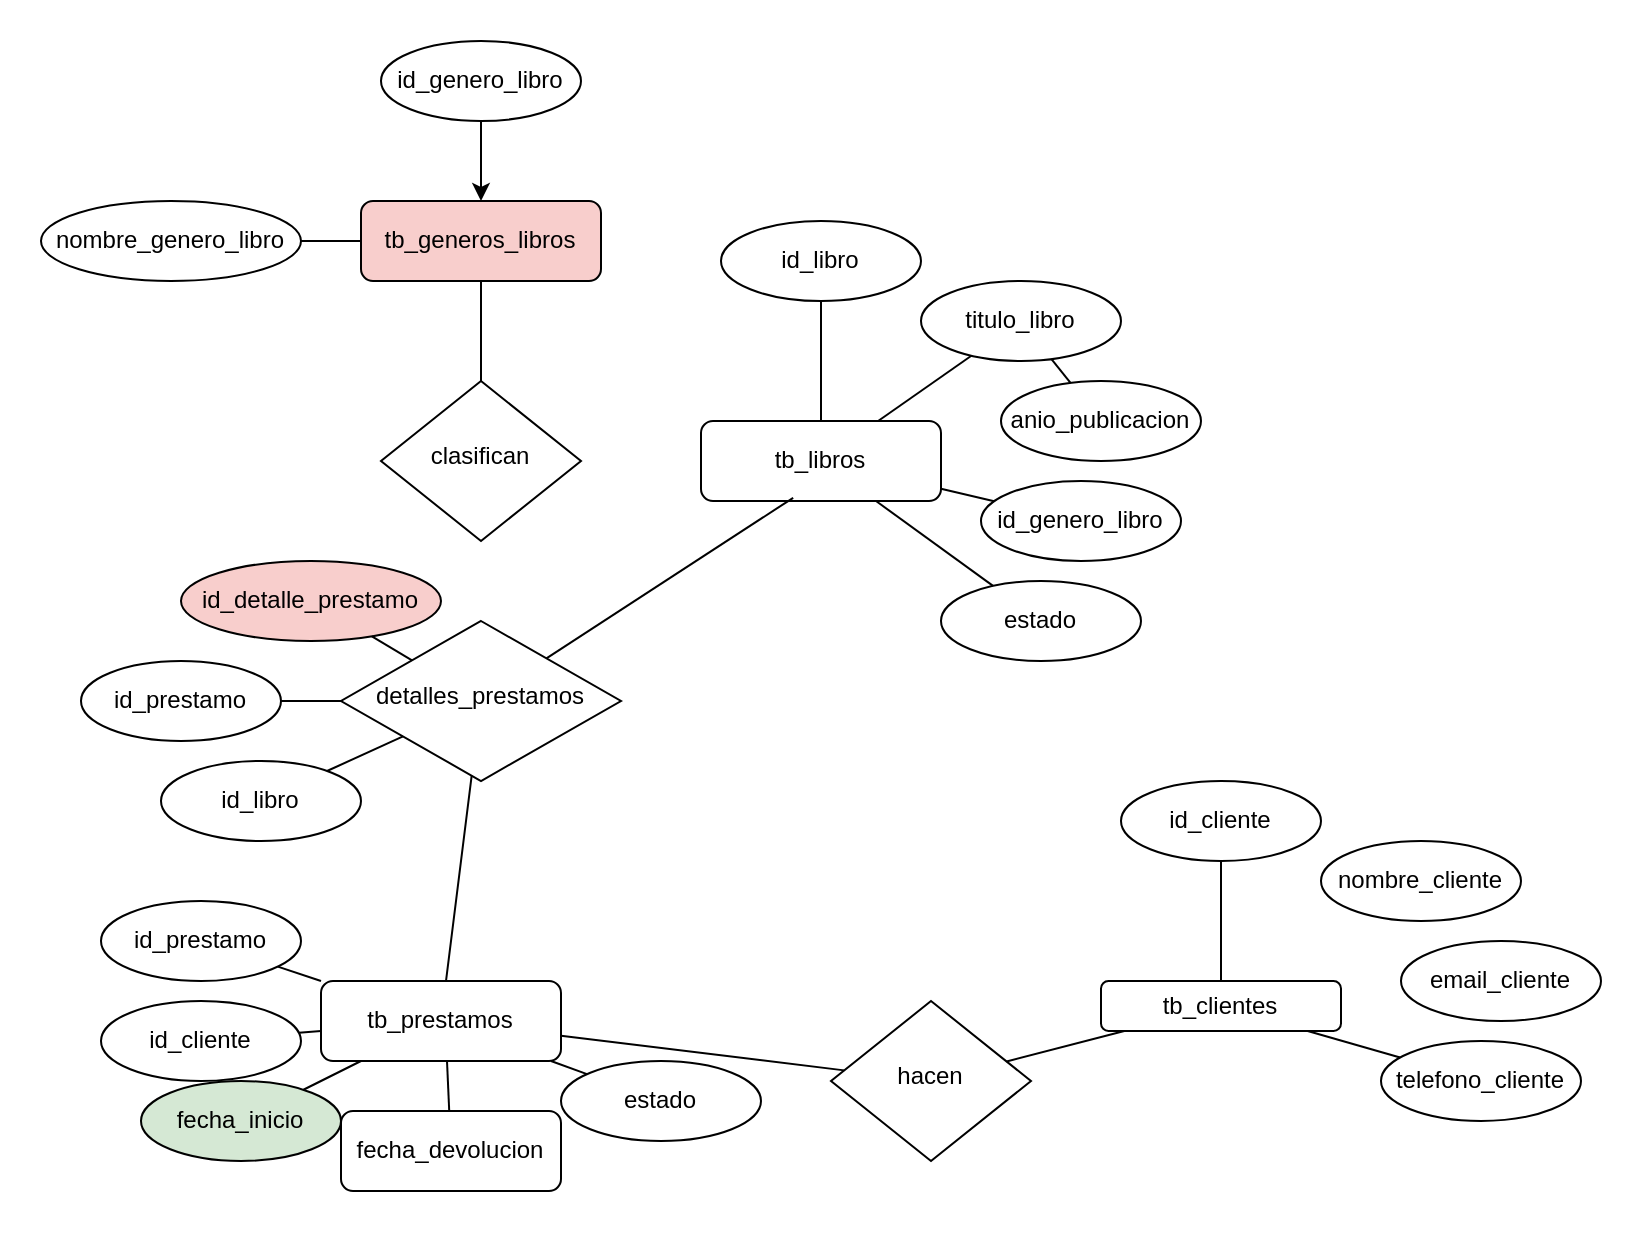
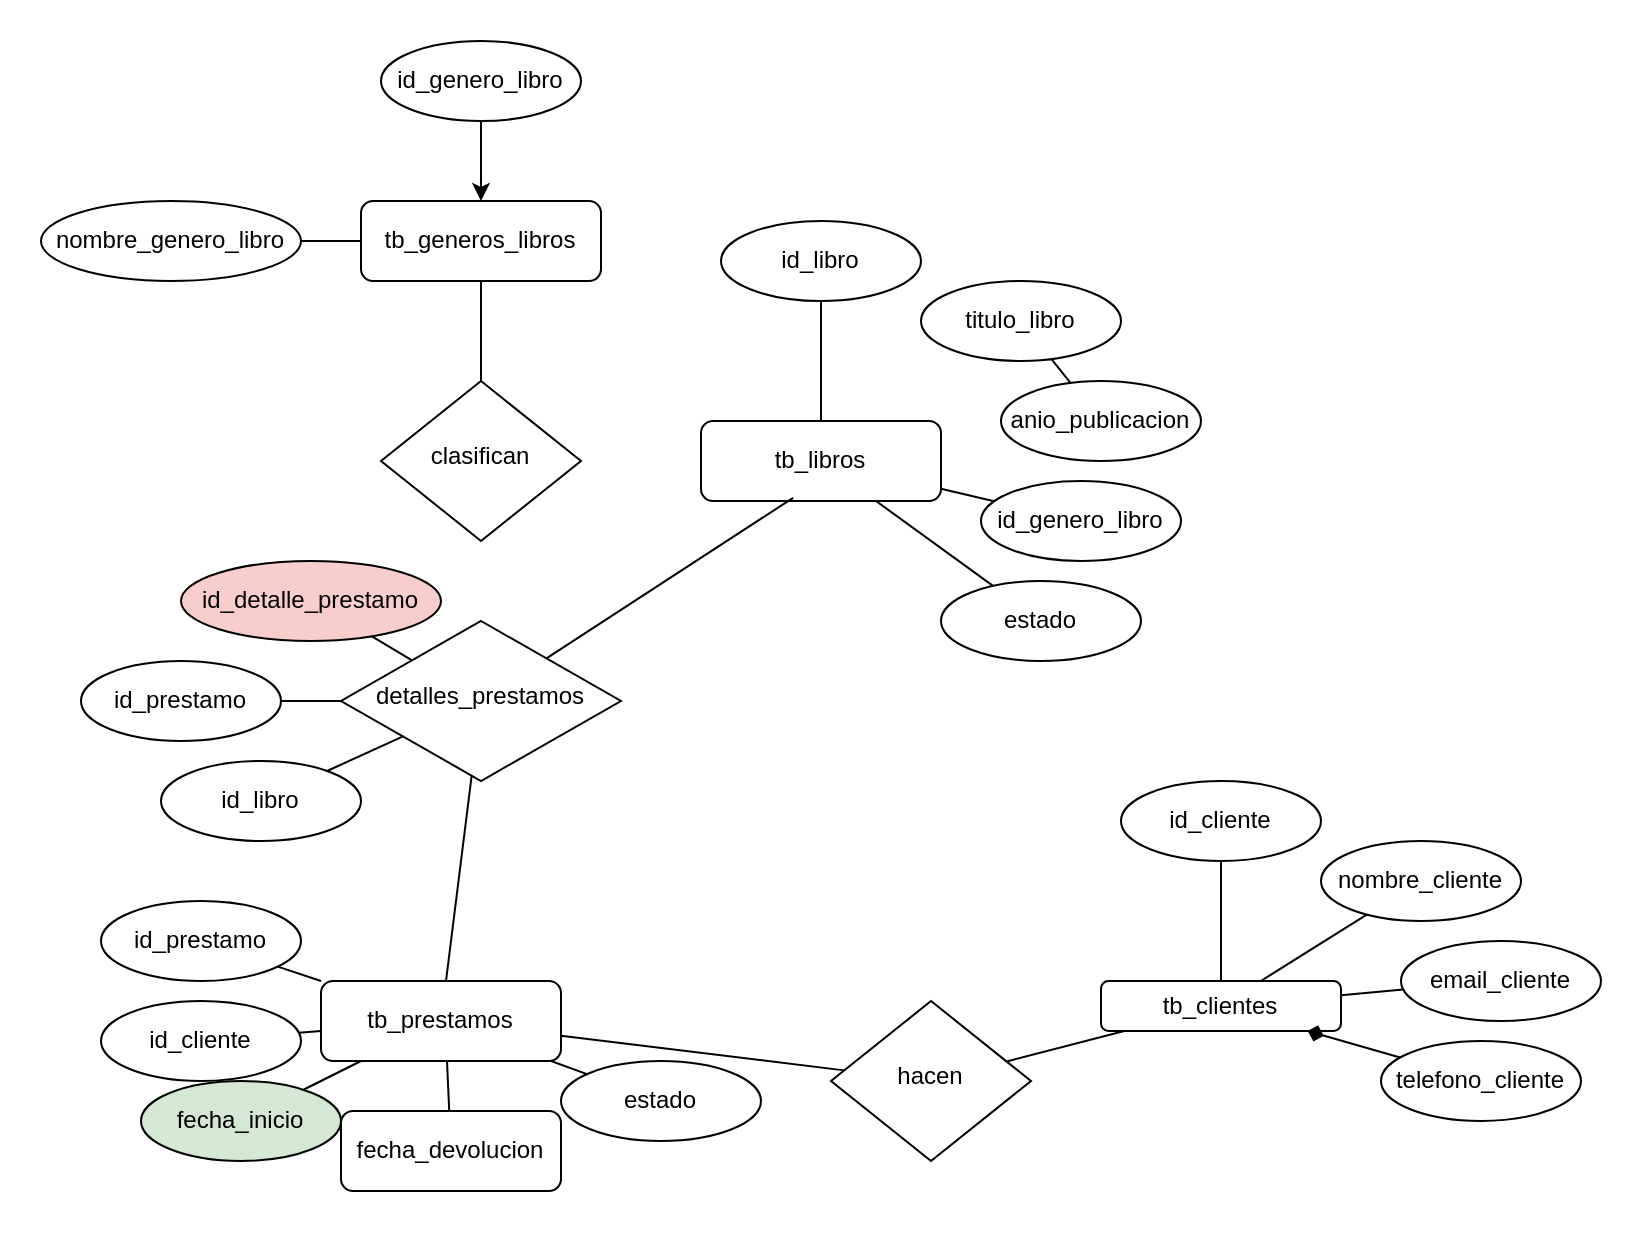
node "tb_generos_libros": fillcolor #f8cecc -> #ffffff
edge "titulo_libro" -- "tb_libros": removed
edge "nombre_cliente" -- "tb_clientes": added
edge "email_cliente" -- "tb_clientes": added
edge "tb_clientes" -- "telefono_cliente": arrowhead none -> diamond
